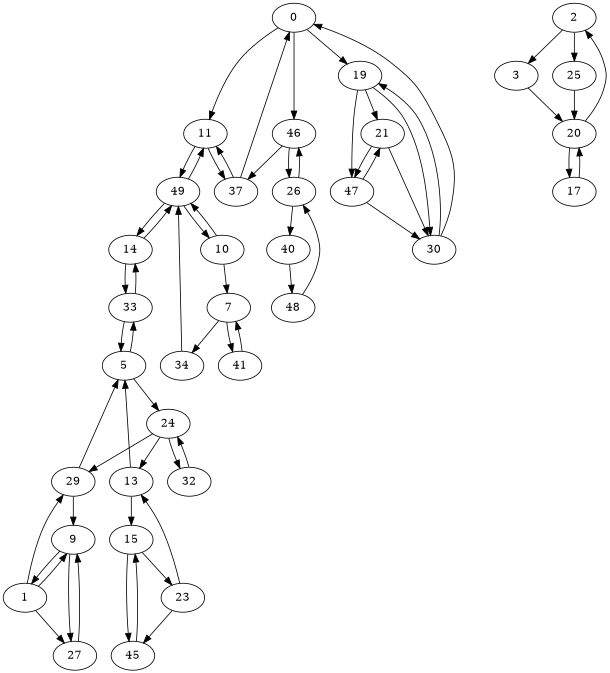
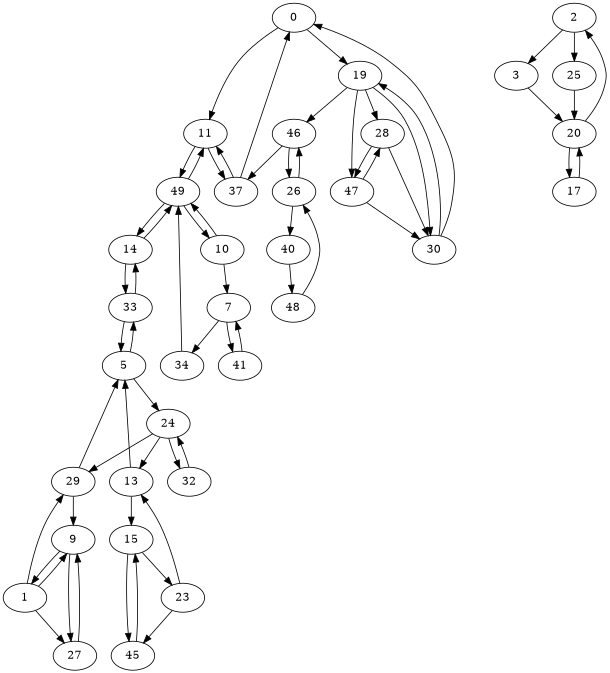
edge "0" -> "46": now "19" -> "46"
node "21": label "21" -> "28"
